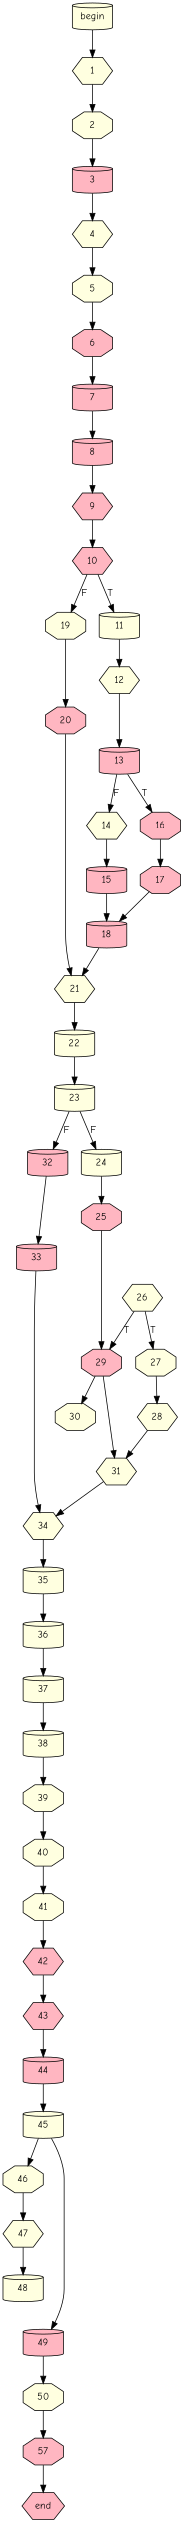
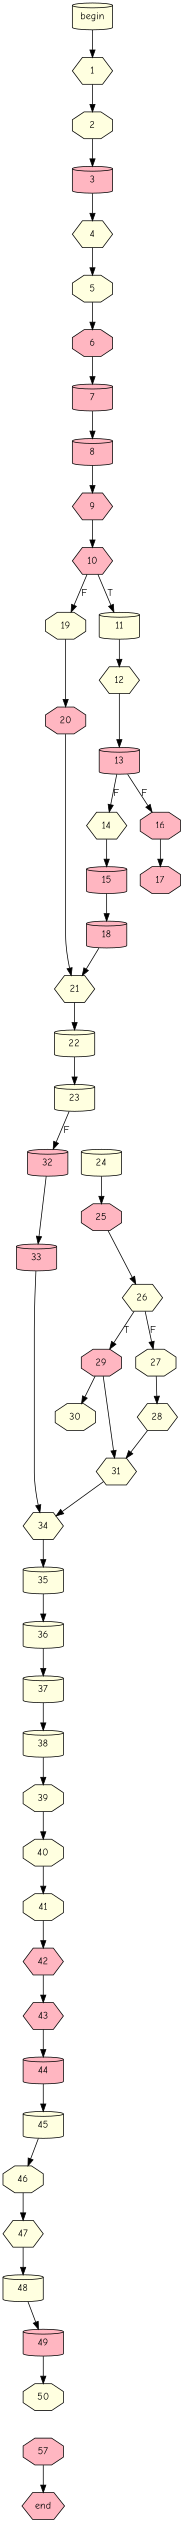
edge "13" -> "16": label "T" -> "F"
edge "17" -> "18": removed
edge "23" -> "24": removed, label "F"
edge "25" -> "29": now "25" -> "26"
edge "26" -> "27": label "T" -> "F"
edge "45" -> "49": now "48" -> "49"
edge "50" -> "57": removed
